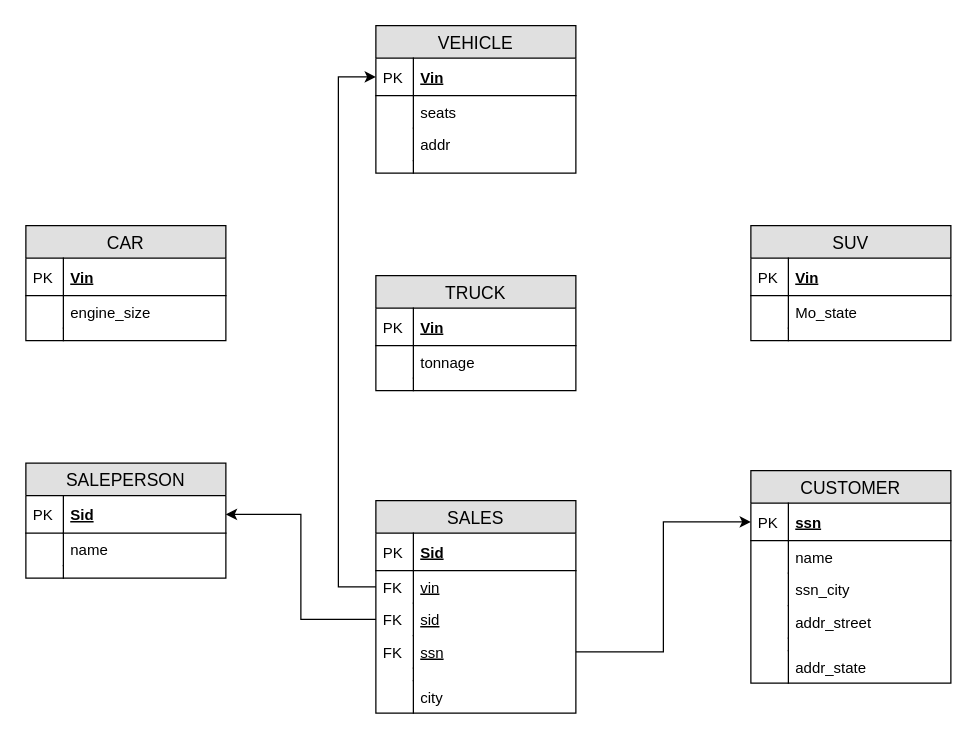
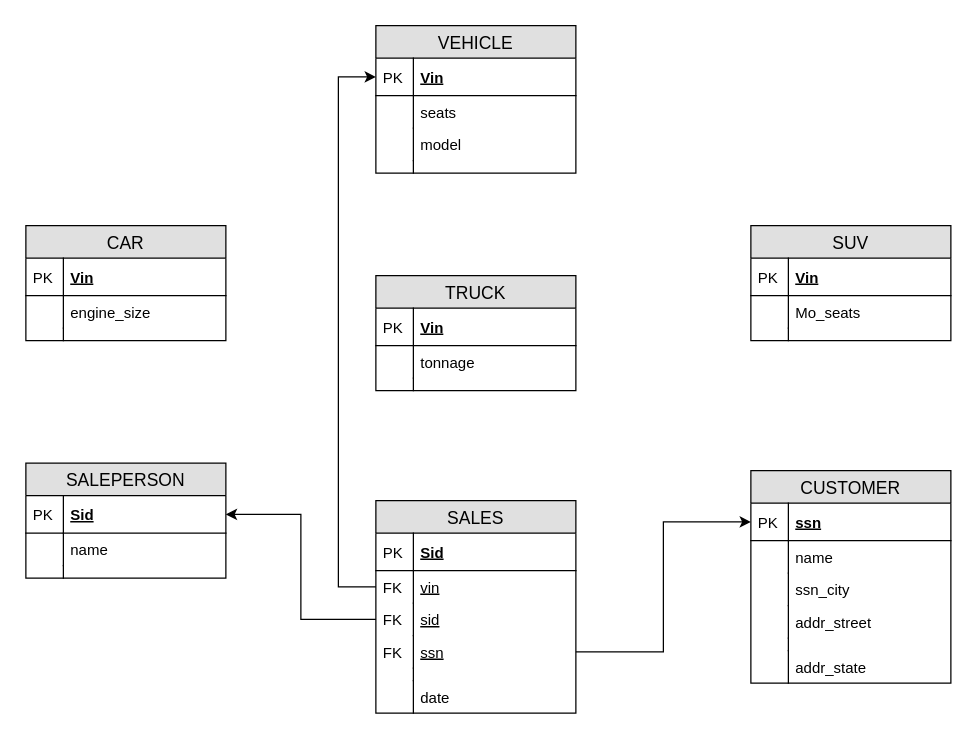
node "addr": label "addr" -> "model"
node "Mo_state": label "Mo_state" -> "Mo_seats"
node "city": label "city" -> "date"
